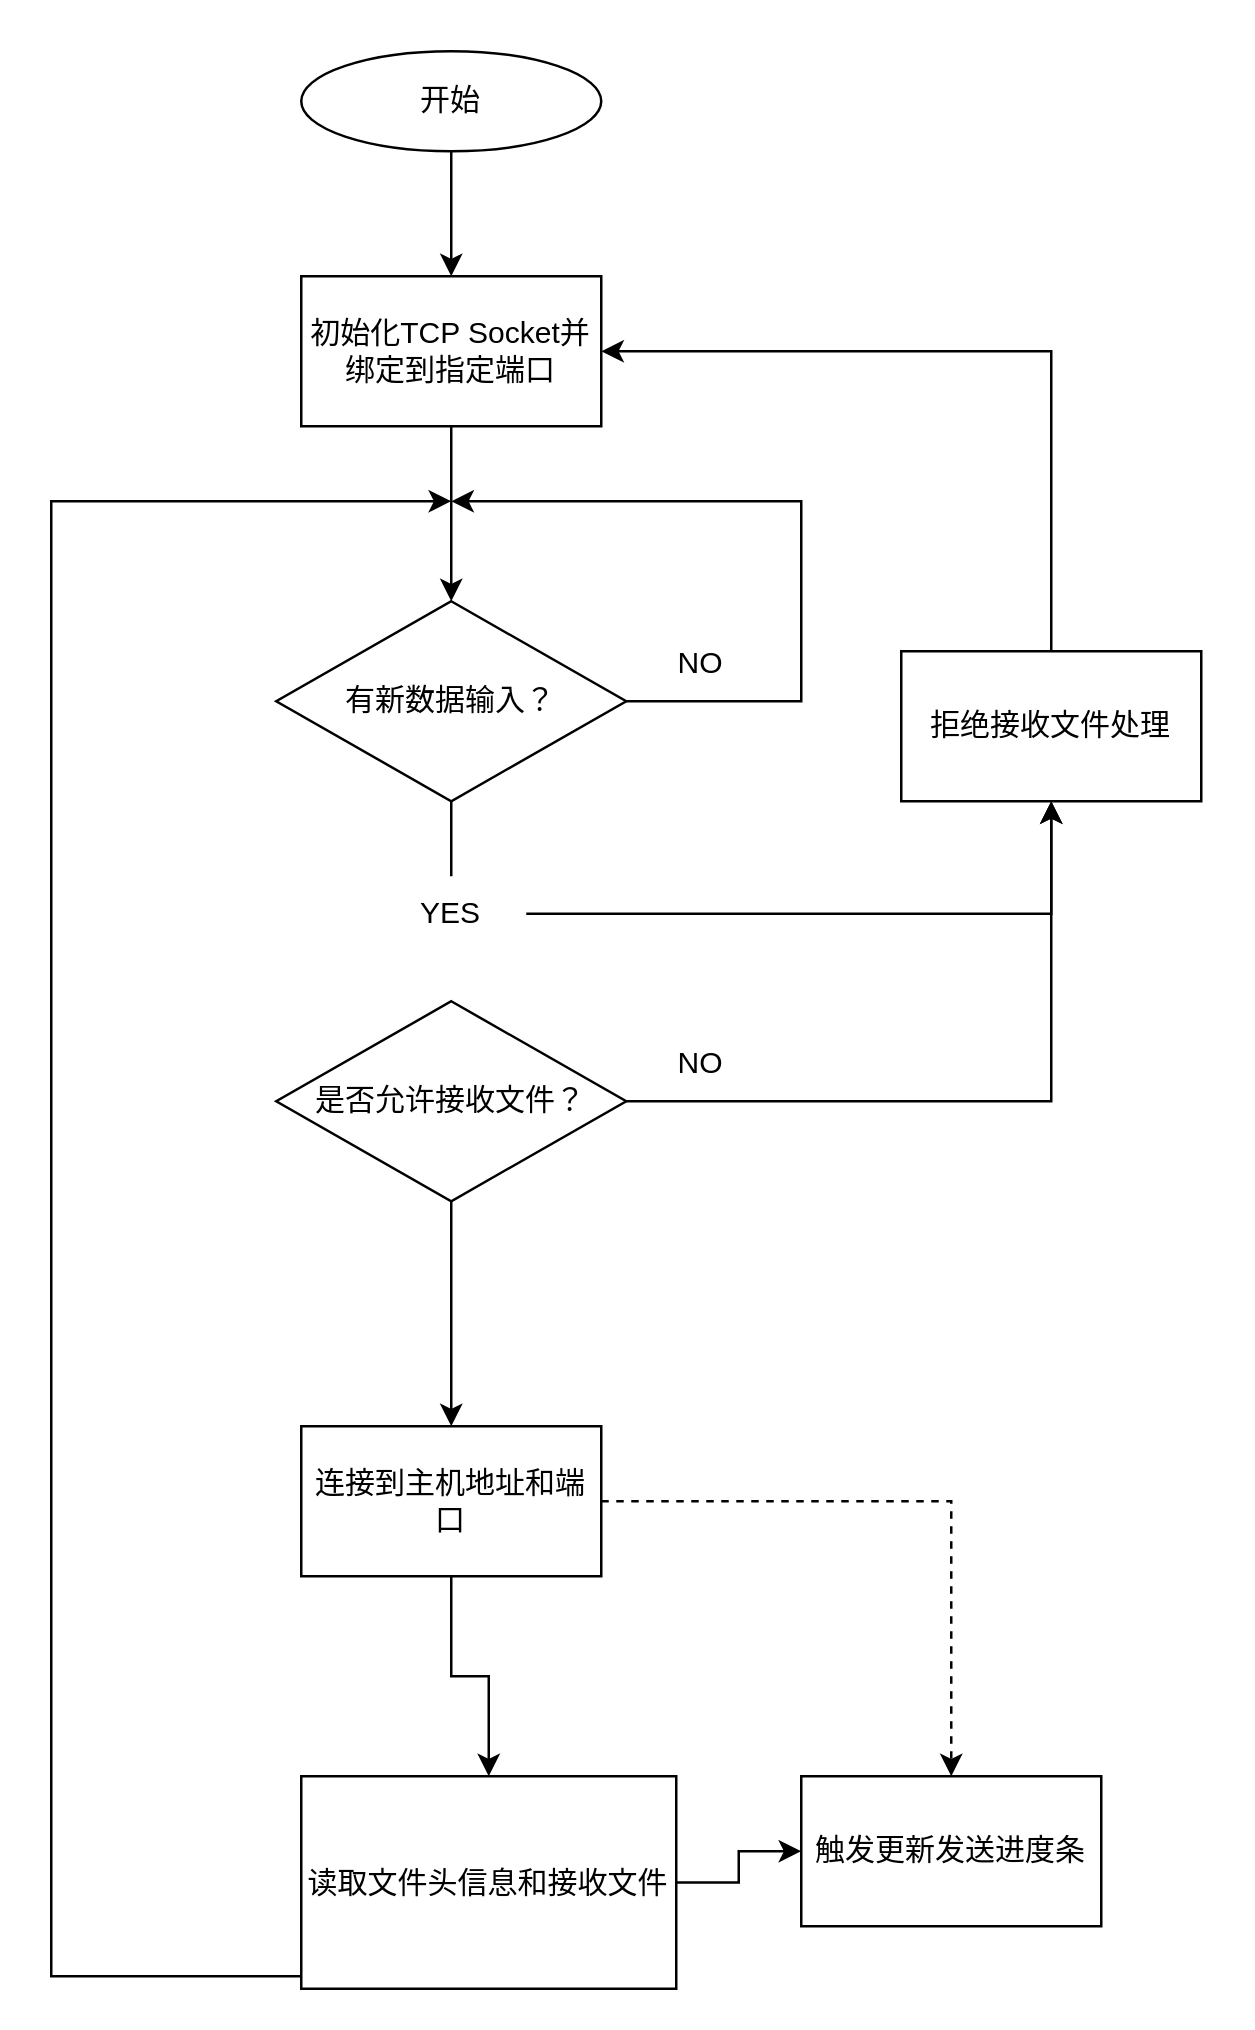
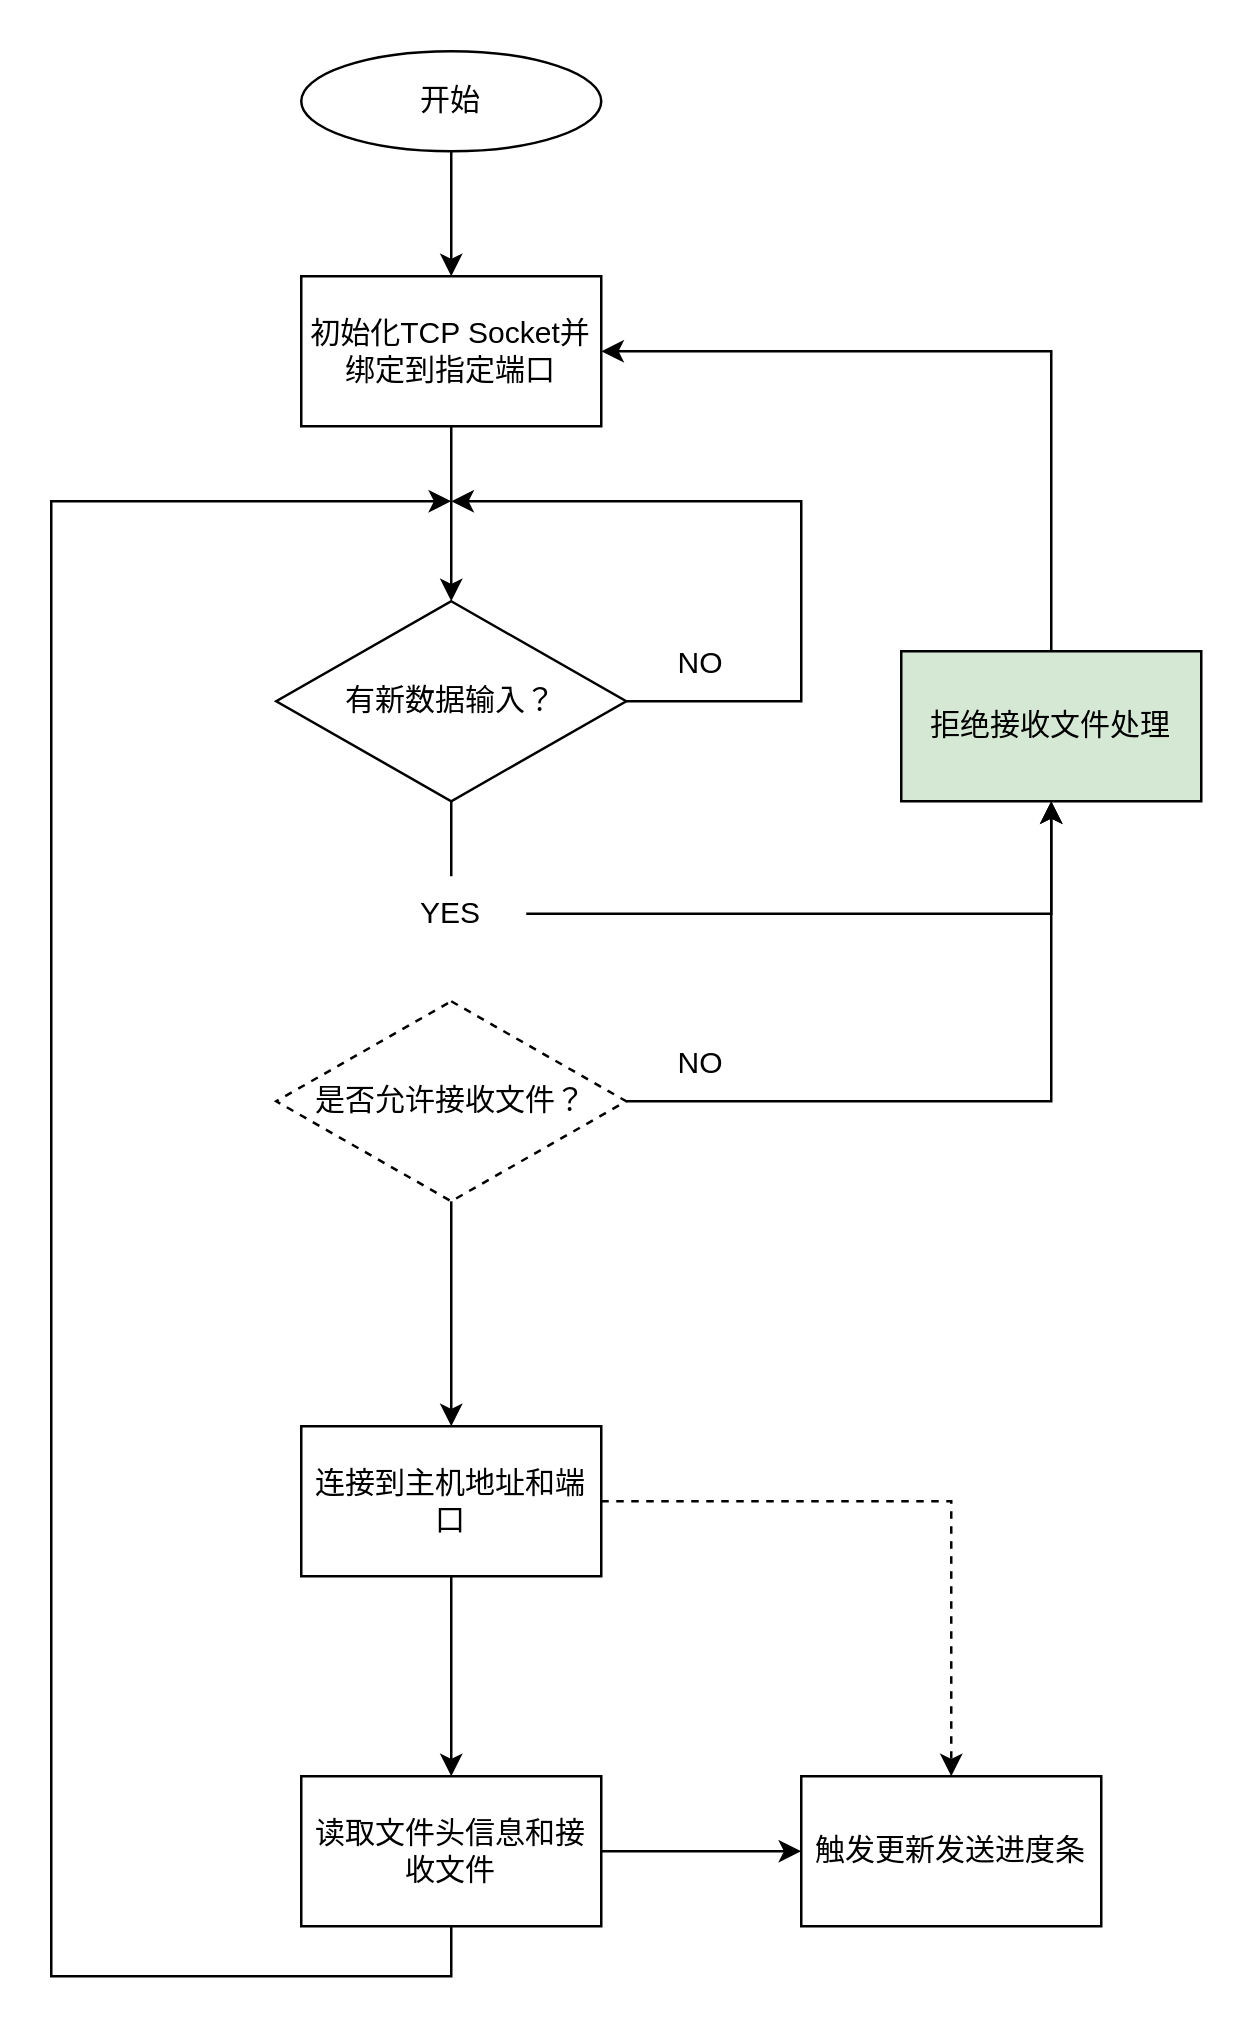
node "拒绝接收文件处理": fillcolor #ffffff -> #d5e8d4
node "是否允许接收文件？": style solid -> dashed
node "读取文件头信息和接收文件": size 375x213 -> 300x150
